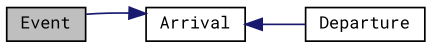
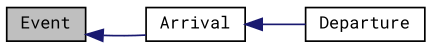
edge "Event" -> "Arrival": reversed
